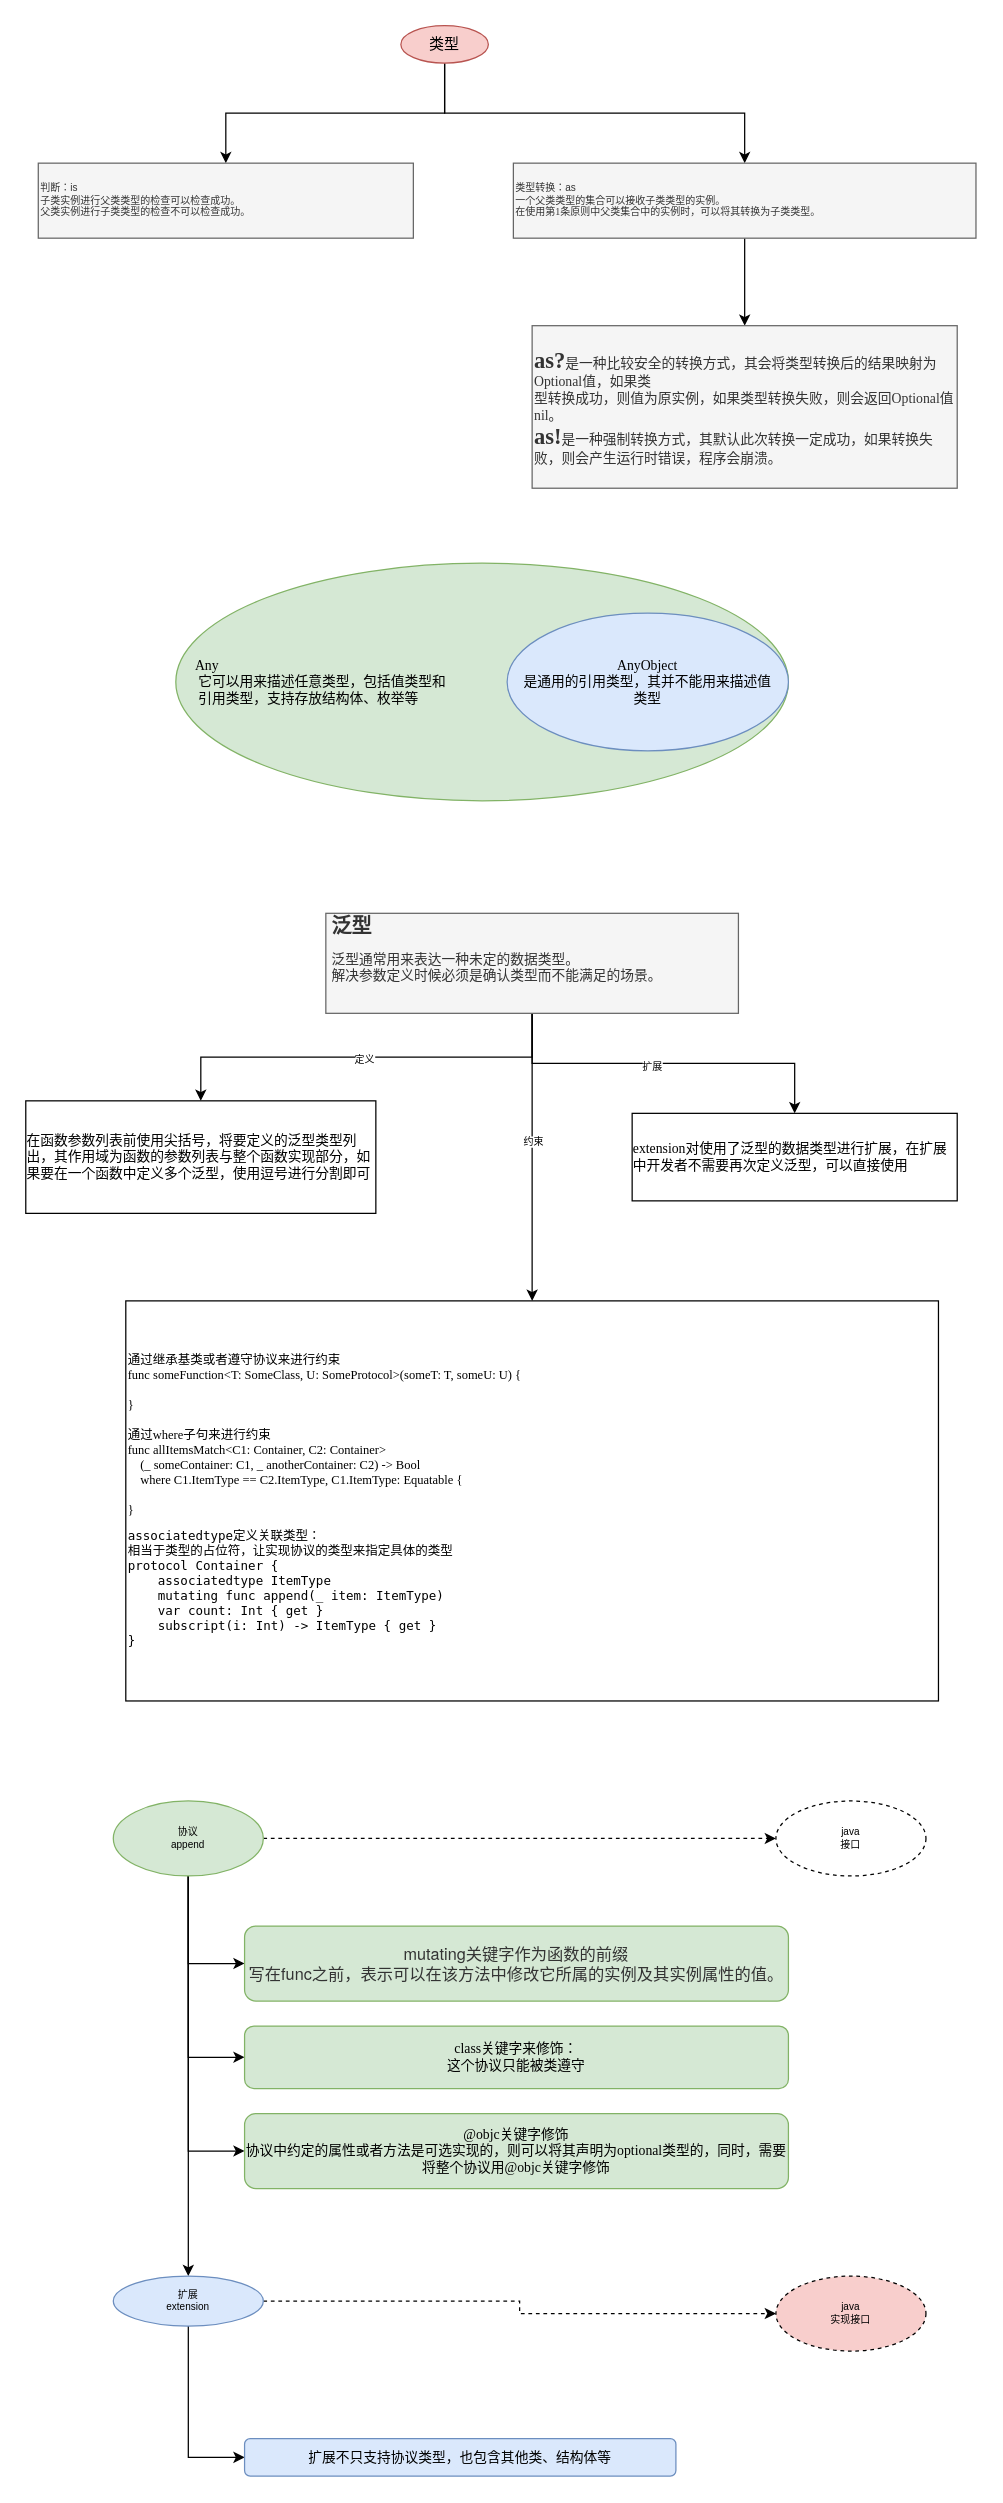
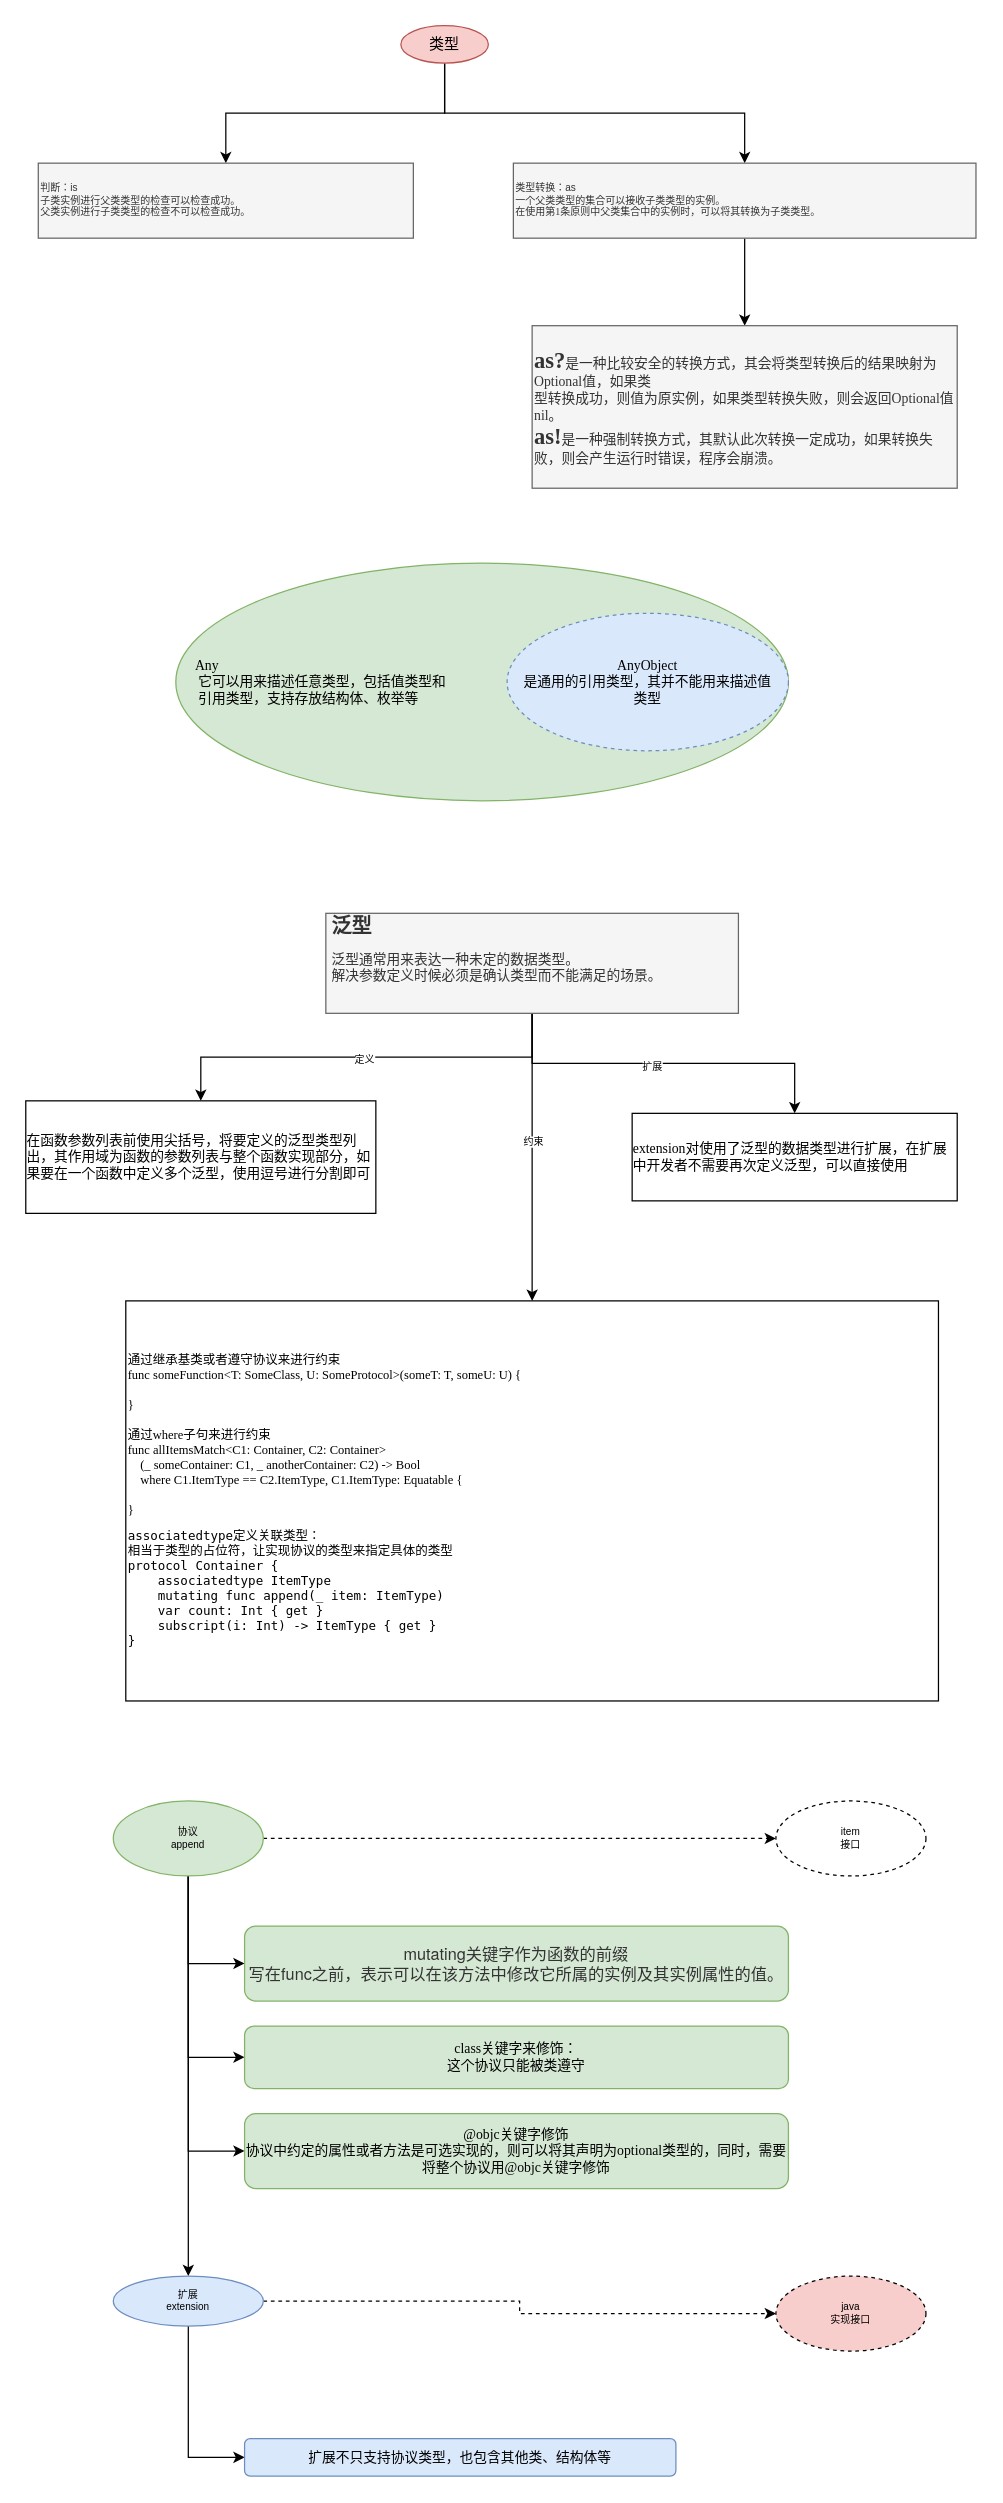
node "AnyObject 是通用的引用类型，其并不能用来描述值 类型": style solid -> dashed
node "java 接口": label "java 接口" -> "item 接口"
